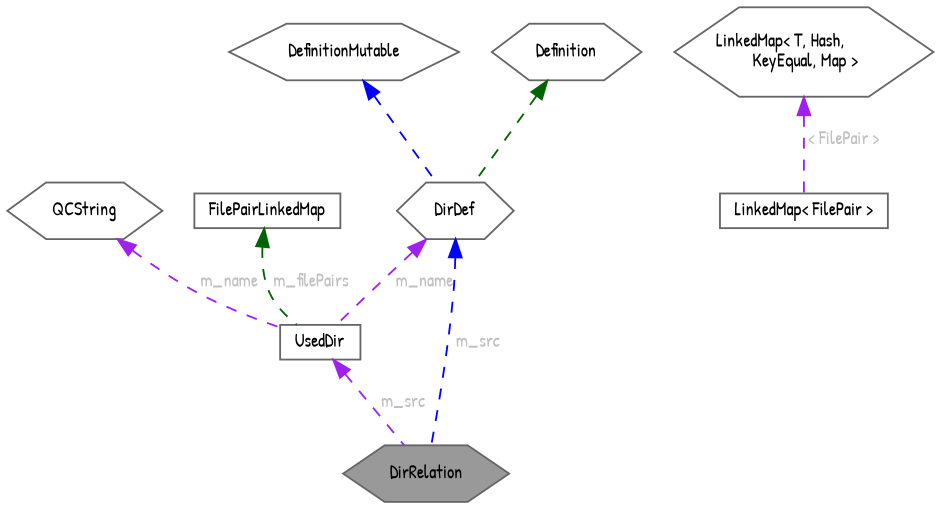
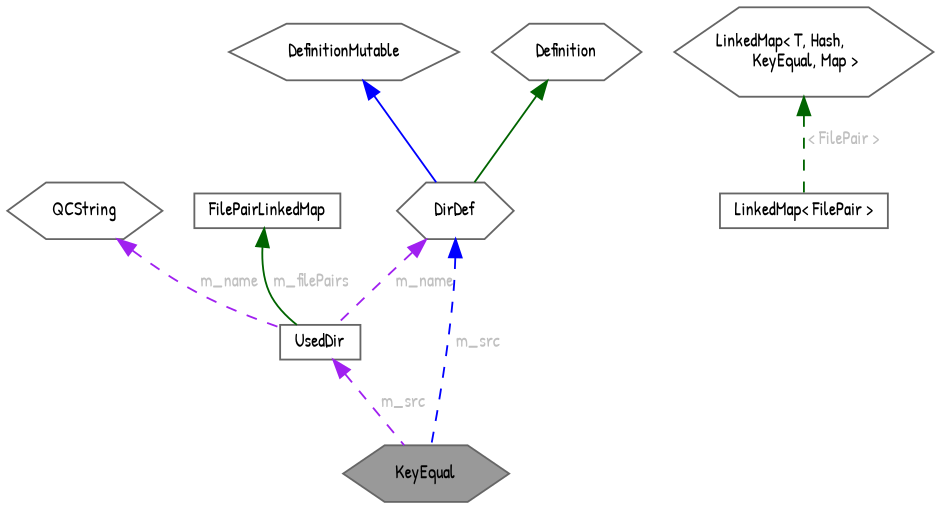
edge "DirDef" -> "DefinitionMutable": style dashed -> solid
edge "DirDef" -> "Definition": style dashed -> solid
edge "LinkedMap< FilePair >" -> "LinkedMap< T, Hash, KeyEqual, Map >": color purple -> darkgreen
edge "UsedDir" -> "FilePairLinkedMap": style dashed -> solid
node "DirRelation": label "DirRelation" -> "KeyEqual"
